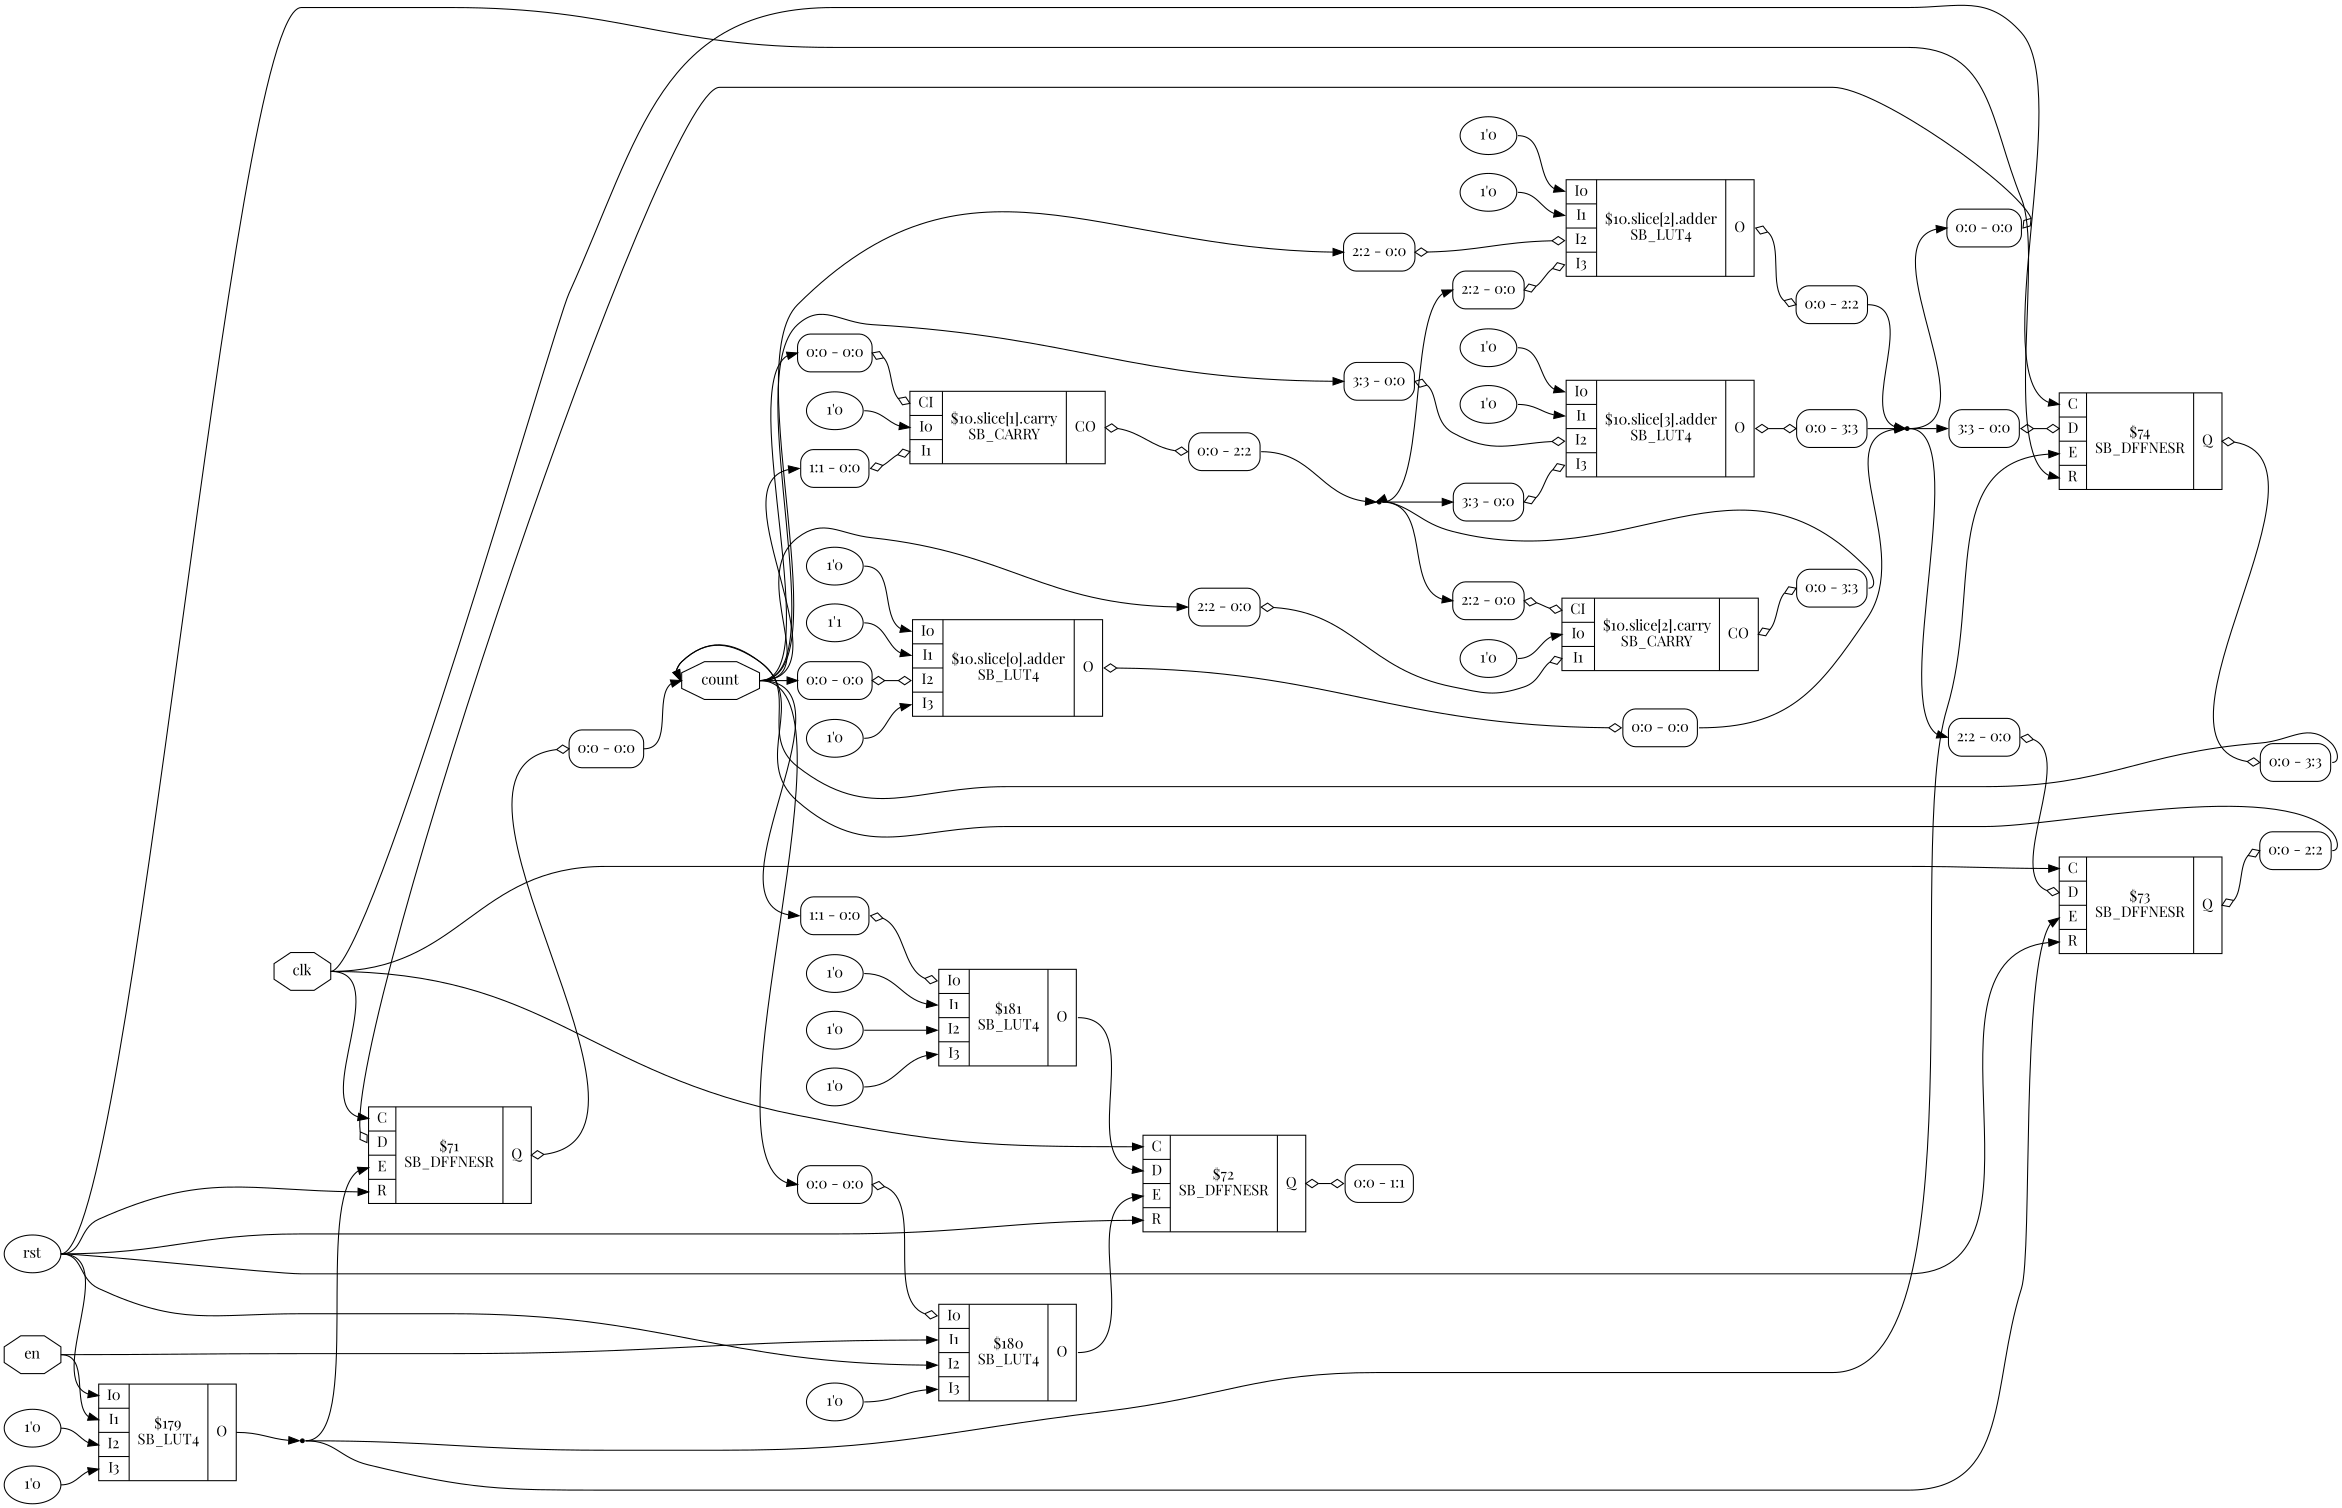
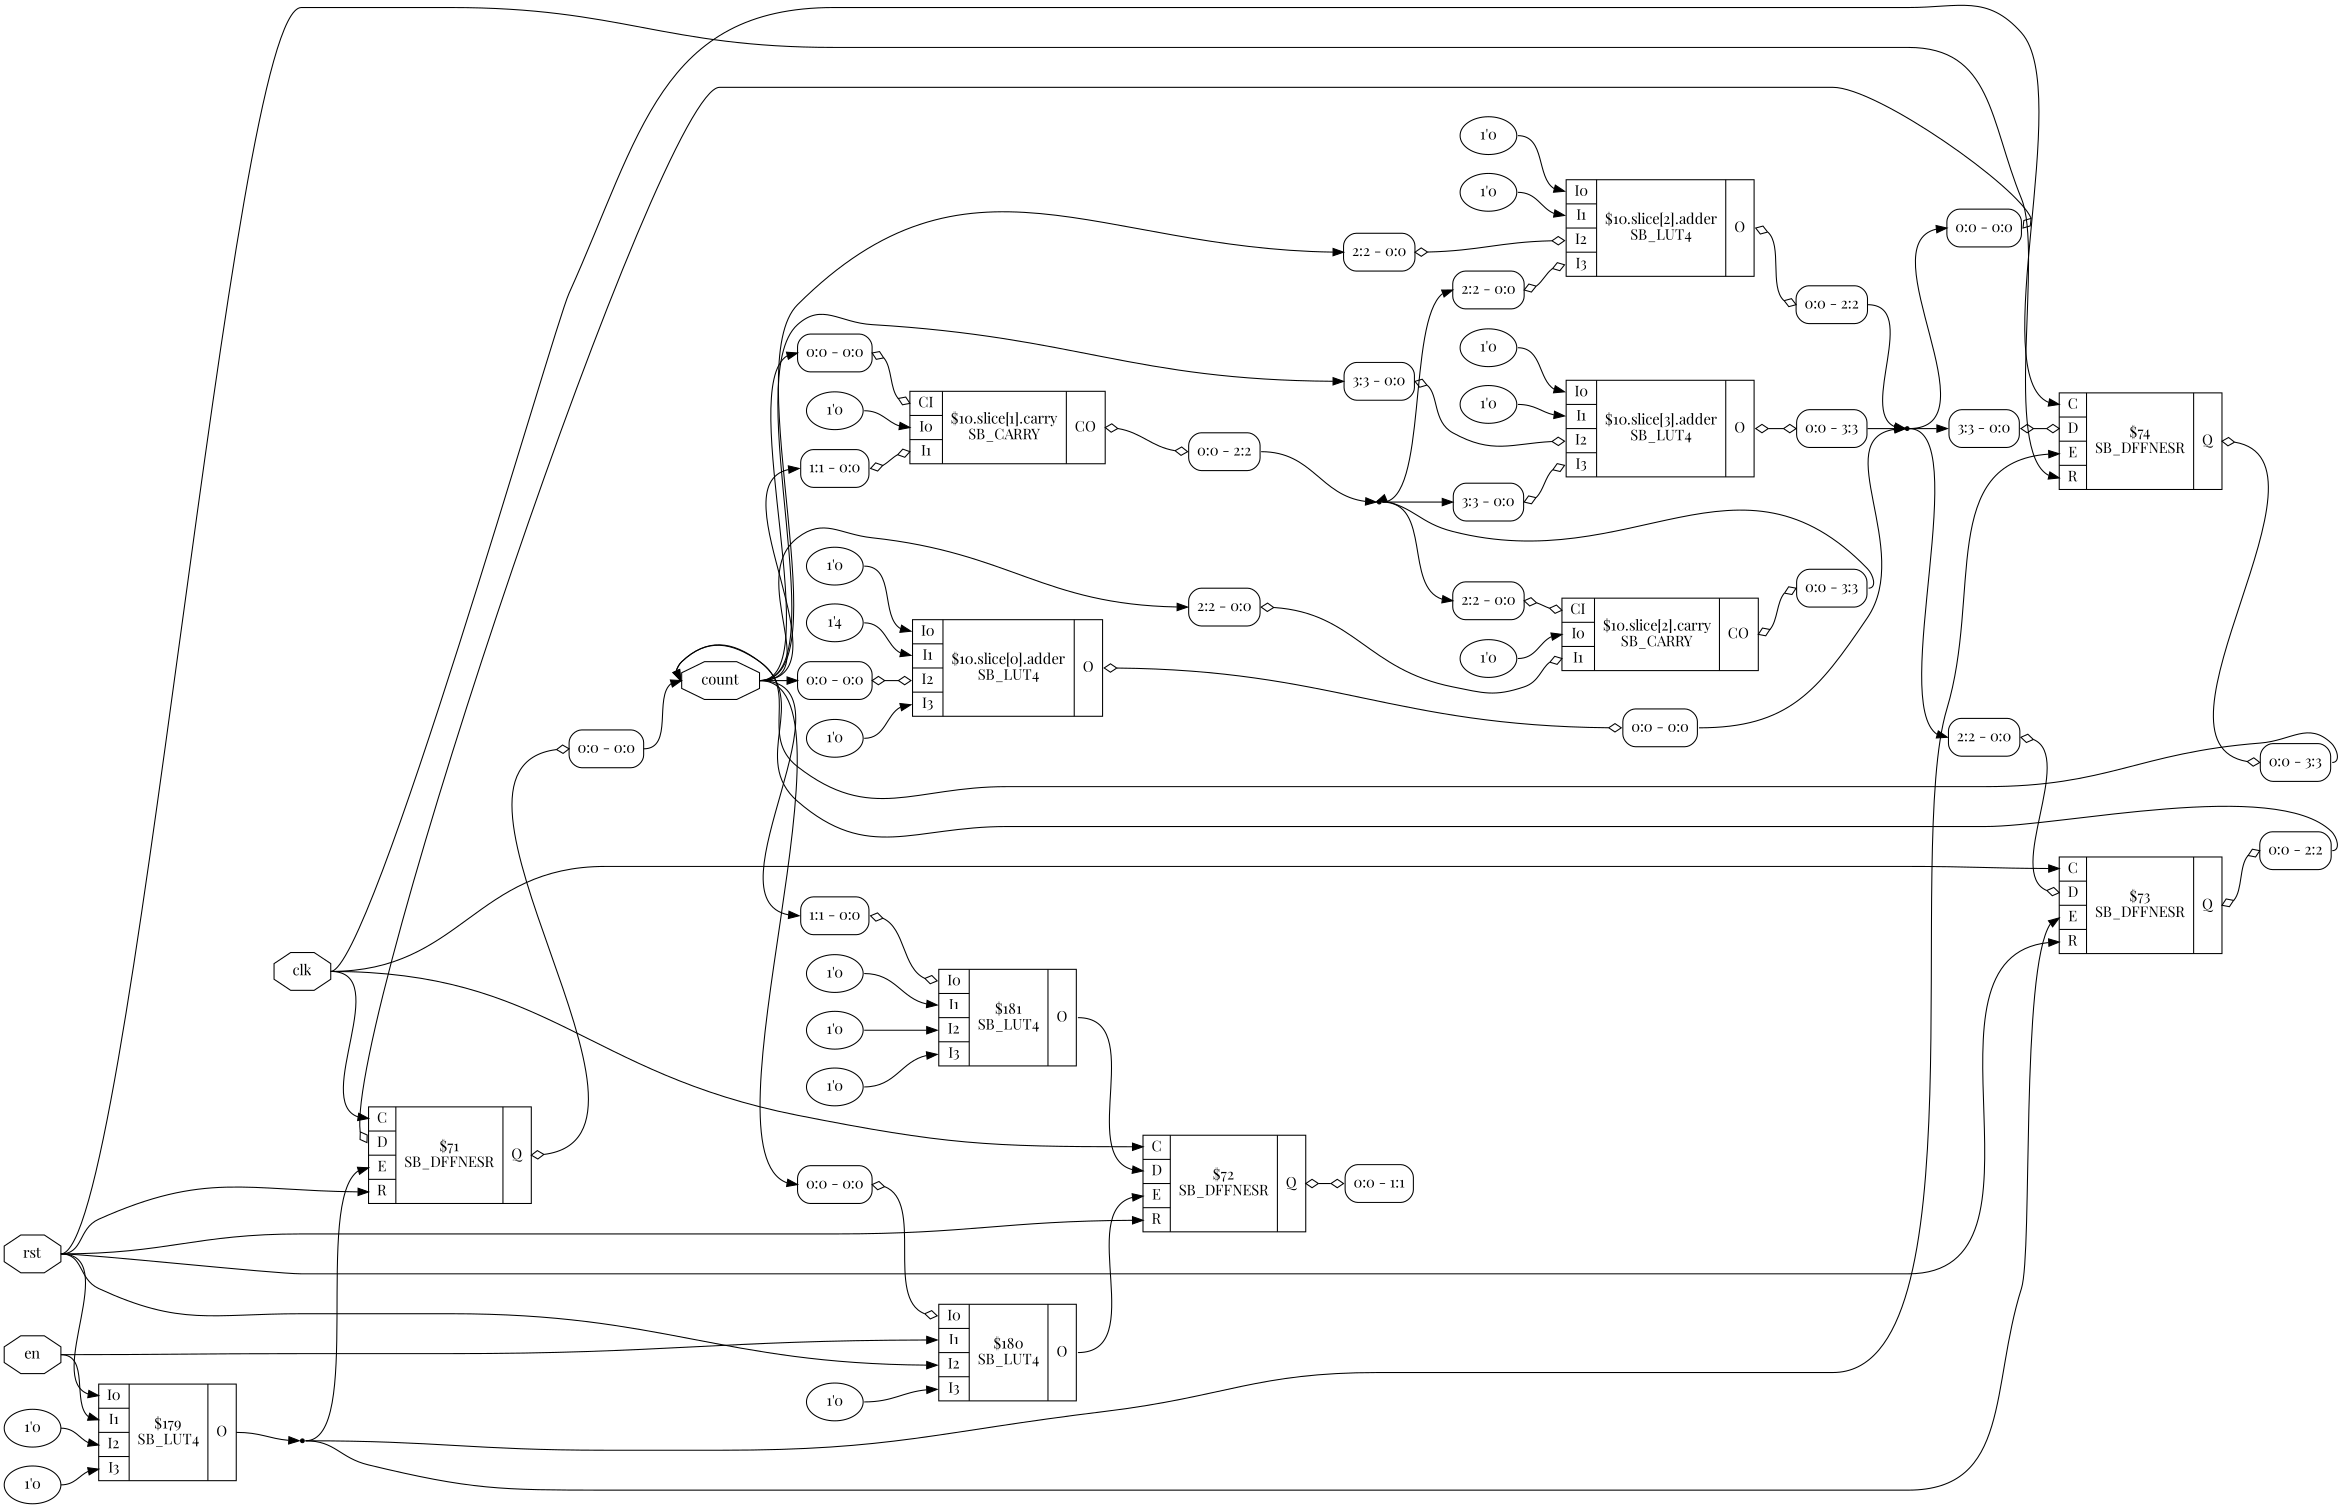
node "1'1": label "1'1" -> "1'4"
node "rst": shape ellipse -> octagon
